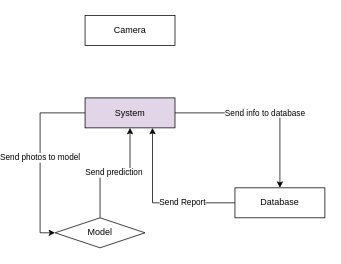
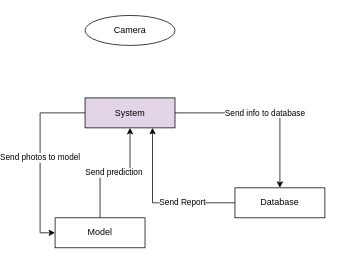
node "Camera": shape rectangle -> ellipse
node "Model": shape diamond -> rectangle
